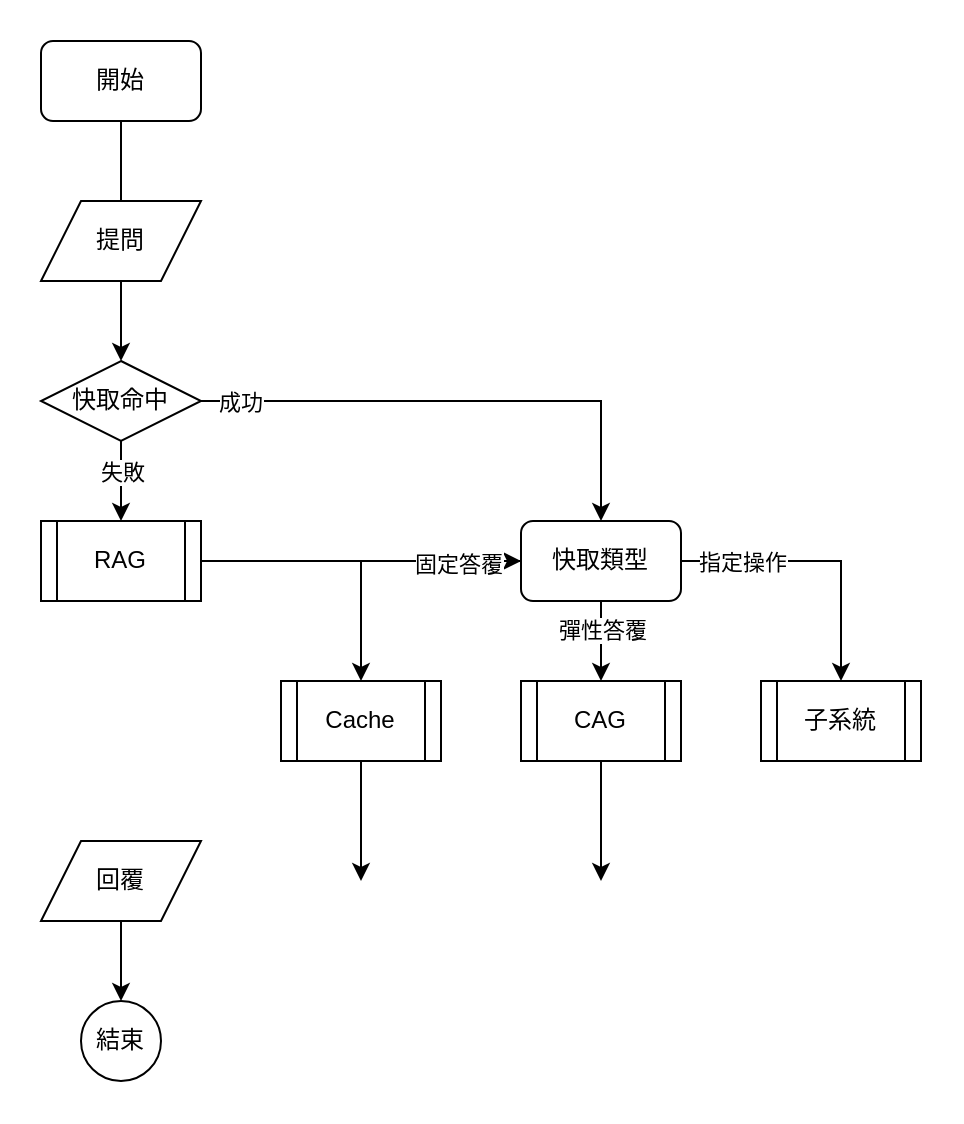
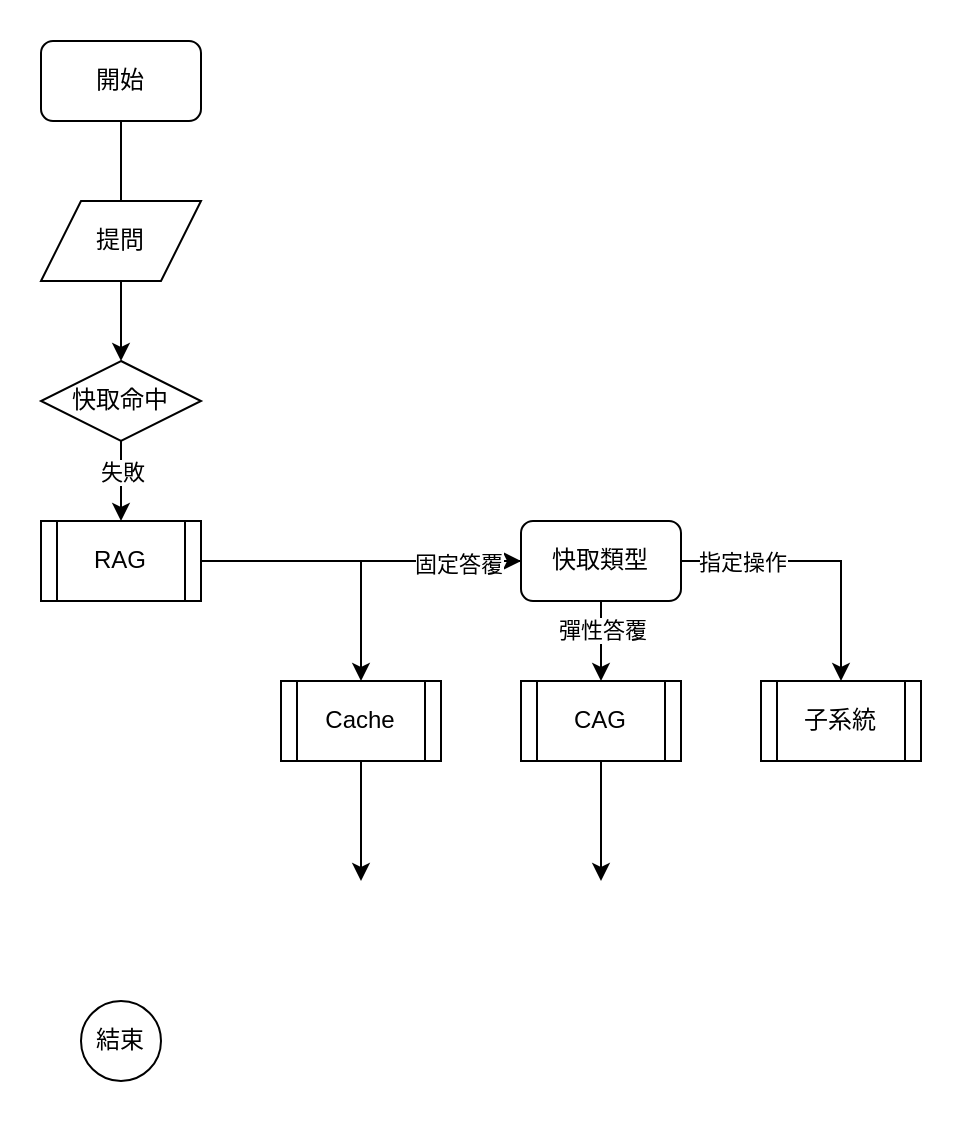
edge "快取命中" -> "快取類型": removed, label "成功"
node "回覆": removed
edge "回覆" -> "結束": removed
